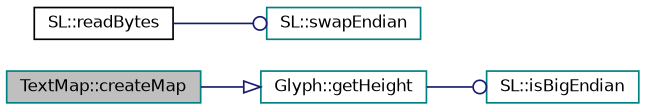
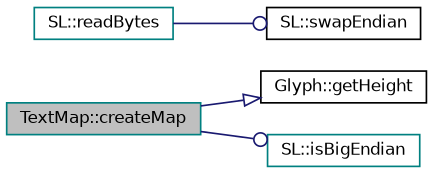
node "SL::readBytes": color black -> teal
node "SL::swapEndian": color teal -> black
node "Glyph::getHeight": color teal -> black
edge "Glyph::getHeight" -> "SL::isBigEndian": now "TextMap::createMap" -> "SL::isBigEndian"
